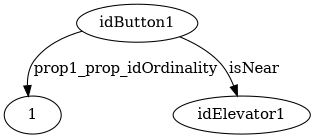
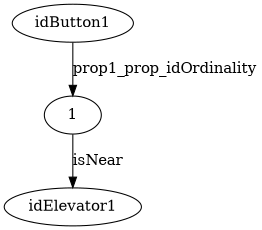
edge "idButton1" -> "idElevator1": now "1" -> "idElevator1"
